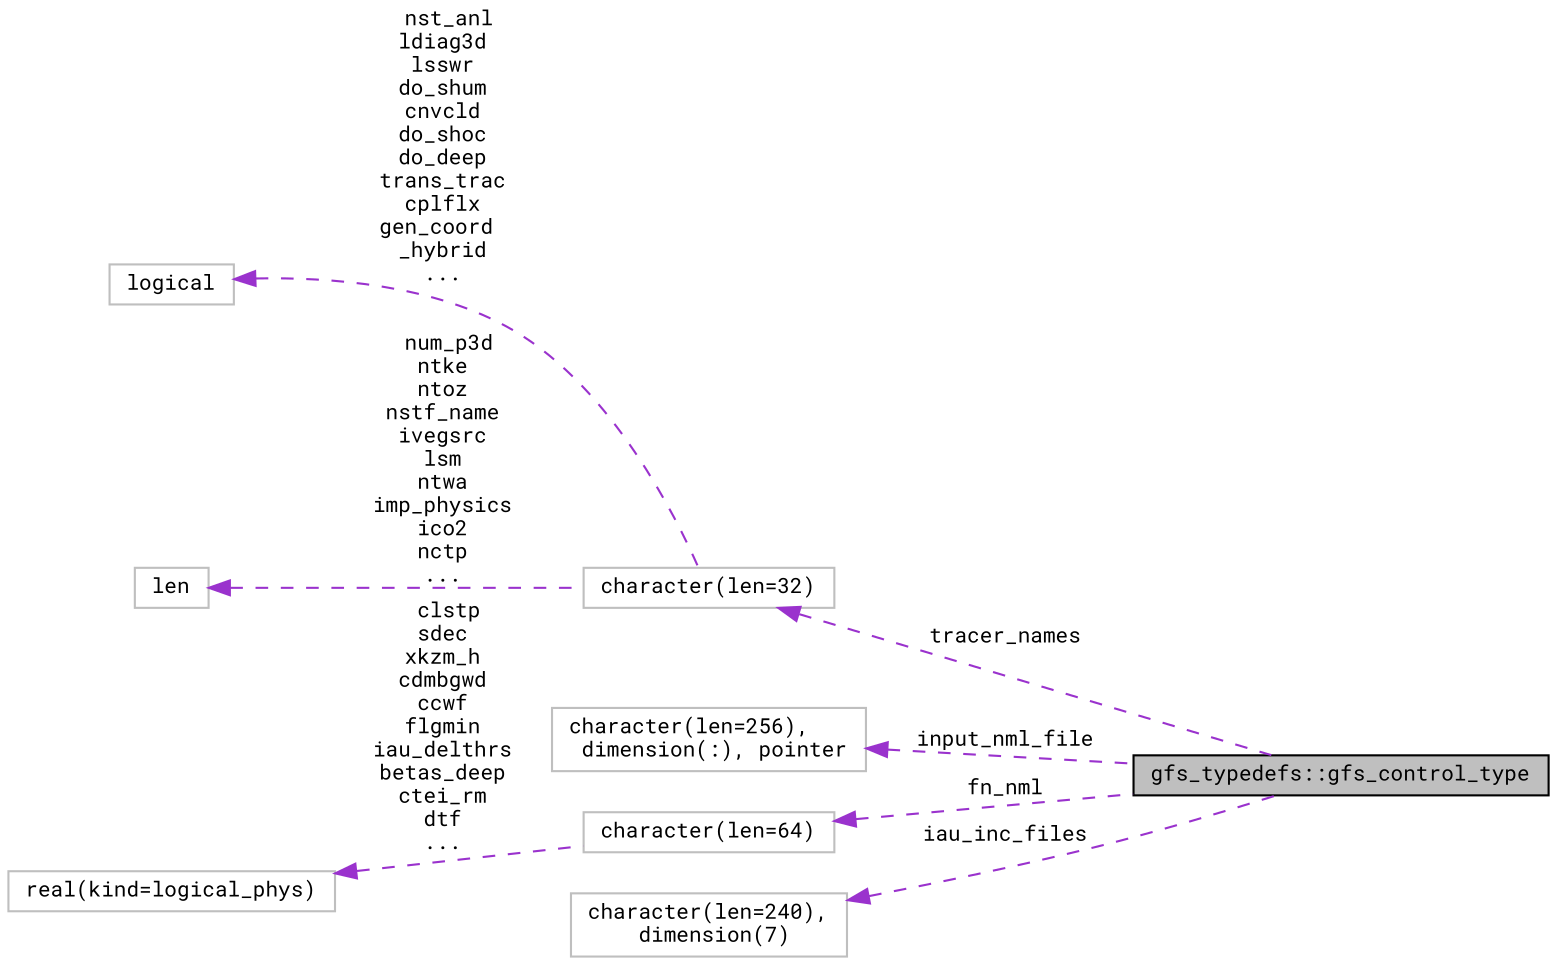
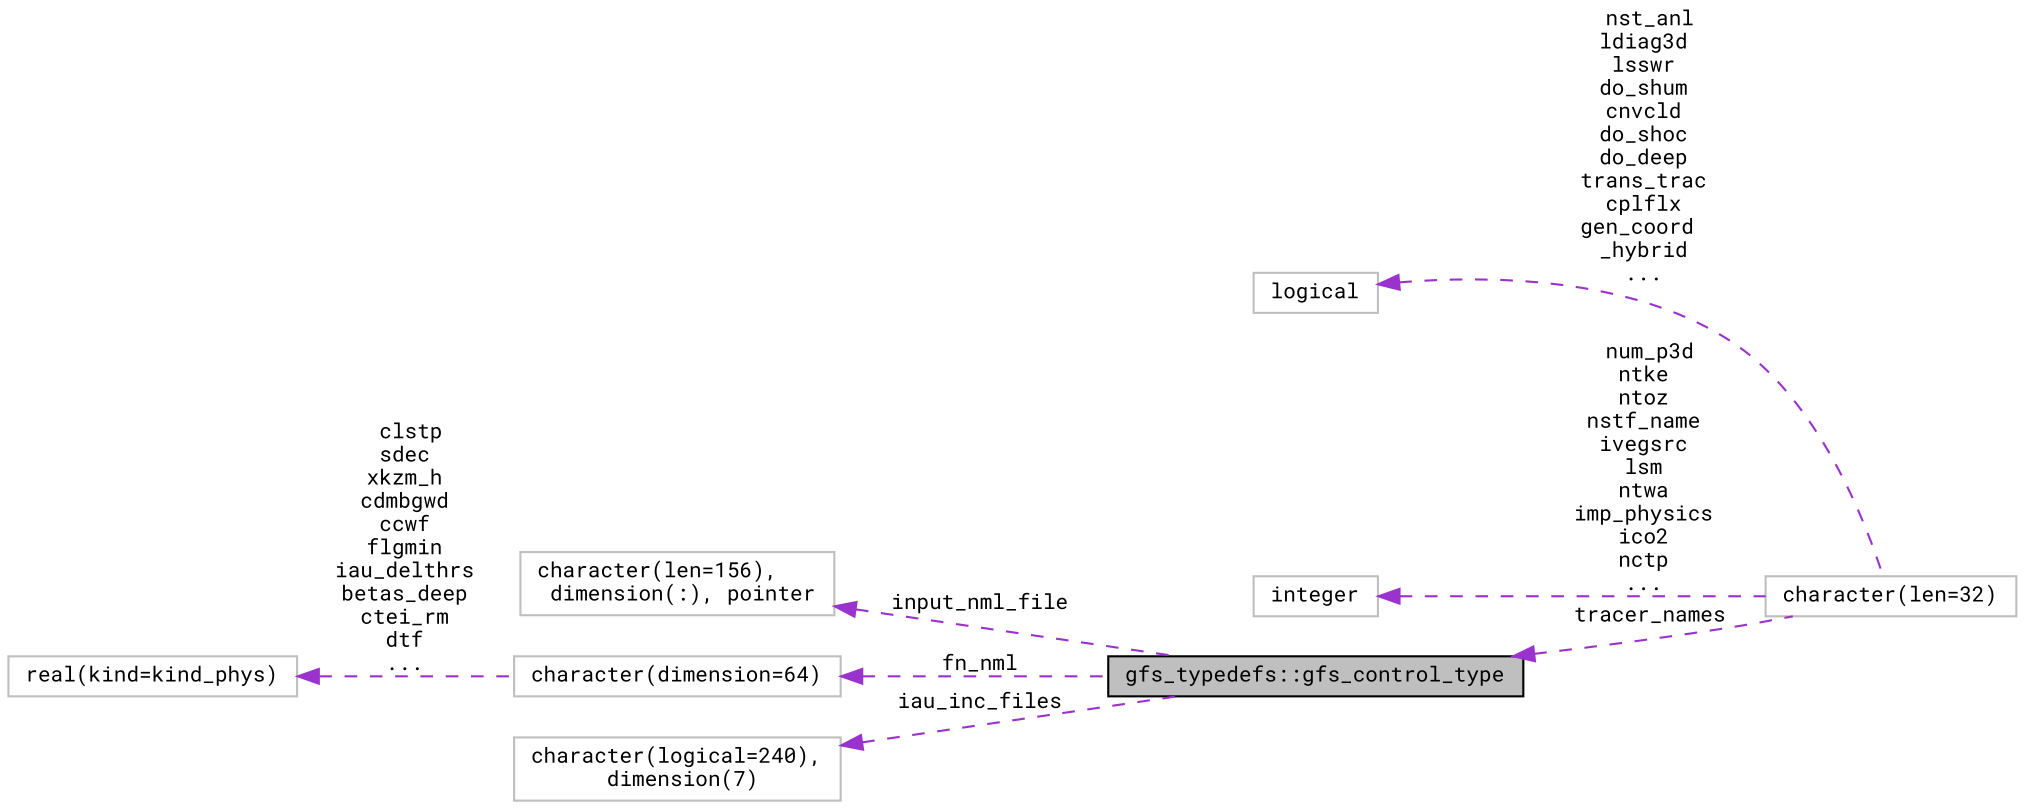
node "len": label "len" -> "integer"
edge "gfs_typedefs::gfs_control_type" -> "character(len=32)": reversed
node "character(len=256), dimension(:), pointer": label "character(len=256), dimension(:), pointer" -> "character(len=156), dimension(:), pointer"
node "character(len=64)": label "character(len=64)" -> "character(dimension=64)"
node "real(kind=logical_phys)": label "real(kind=logical_phys)" -> "real(kind=kind_phys)"
node "character(len=240), dimension(7)": label "character(len=240), dimension(7)" -> "character(logical=240), dimension(7)"
